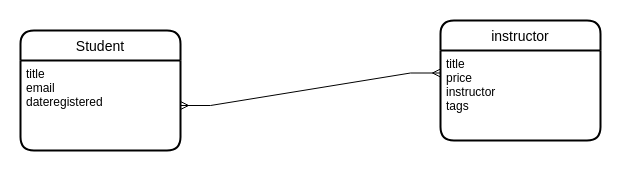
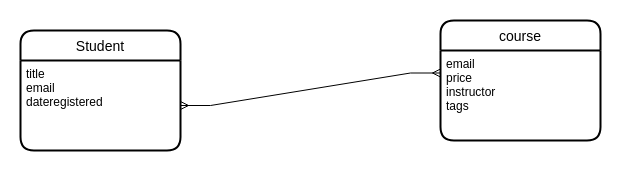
node "instructor": label "instructor" -> "course"
node "title price instructor tags": label "title price instructor tags" -> "email price instructor tags"
